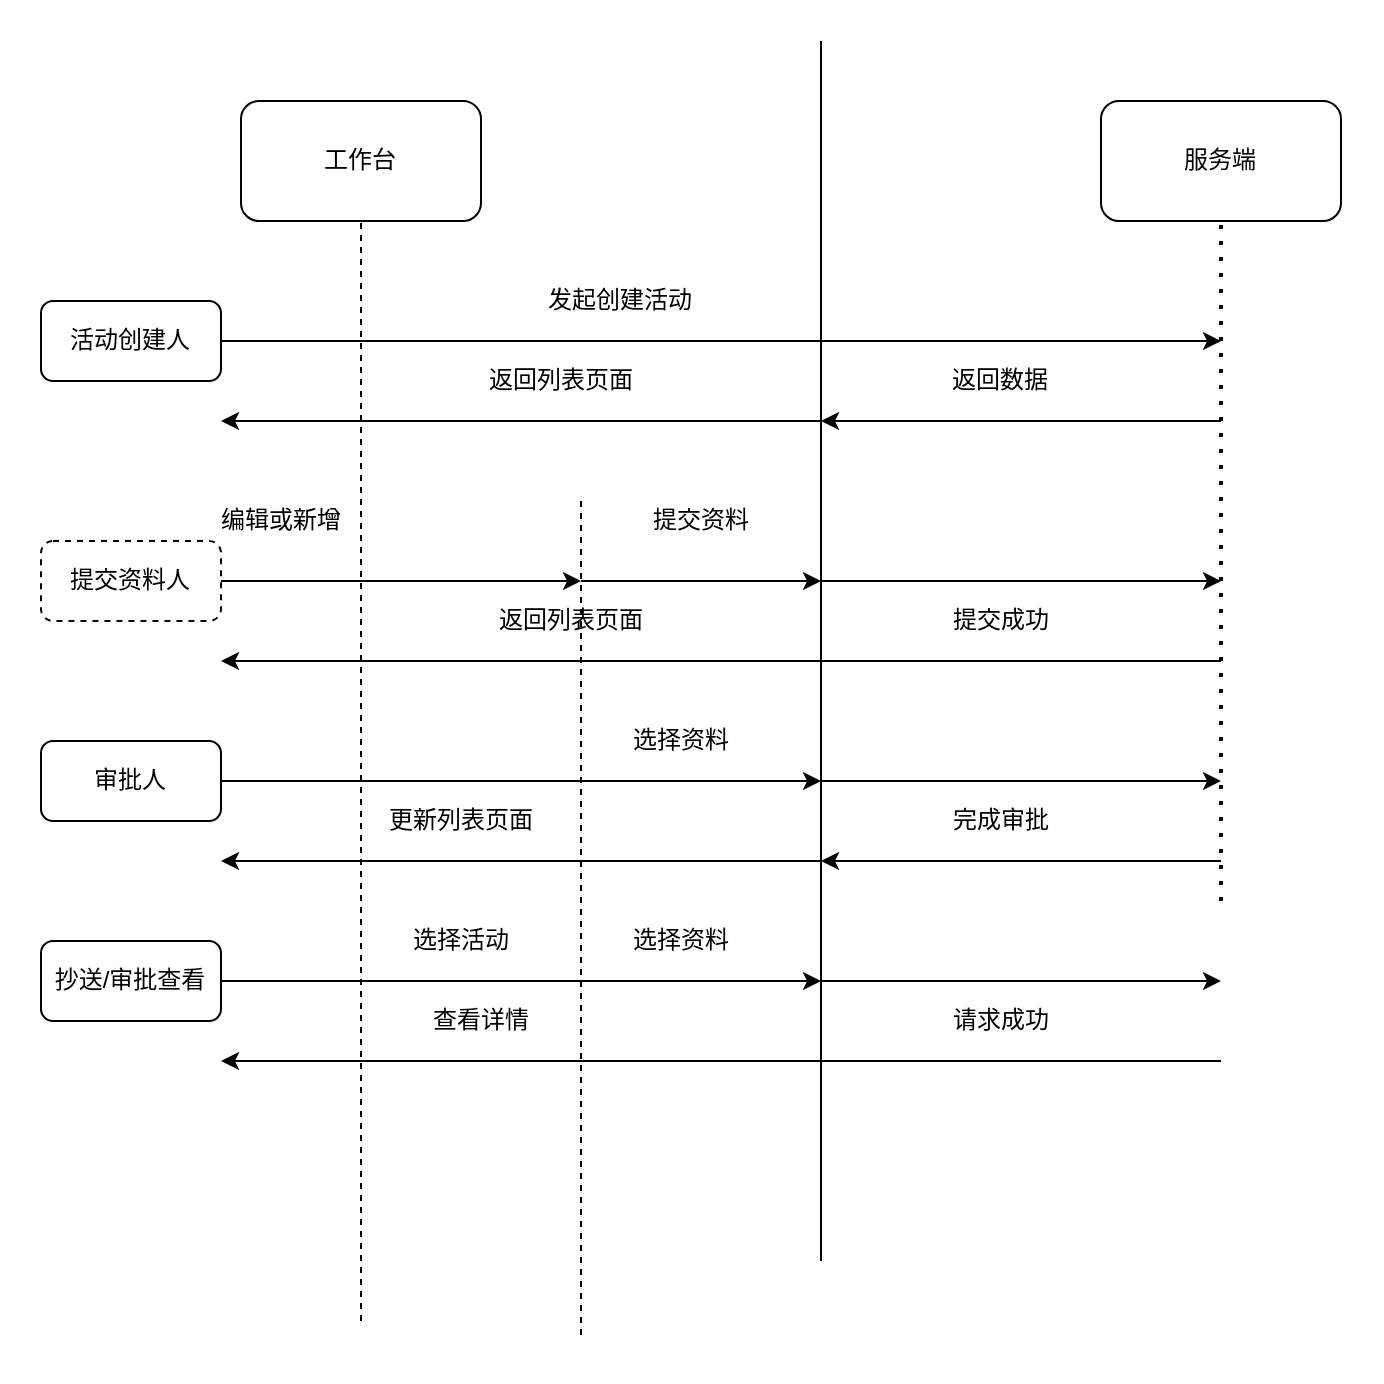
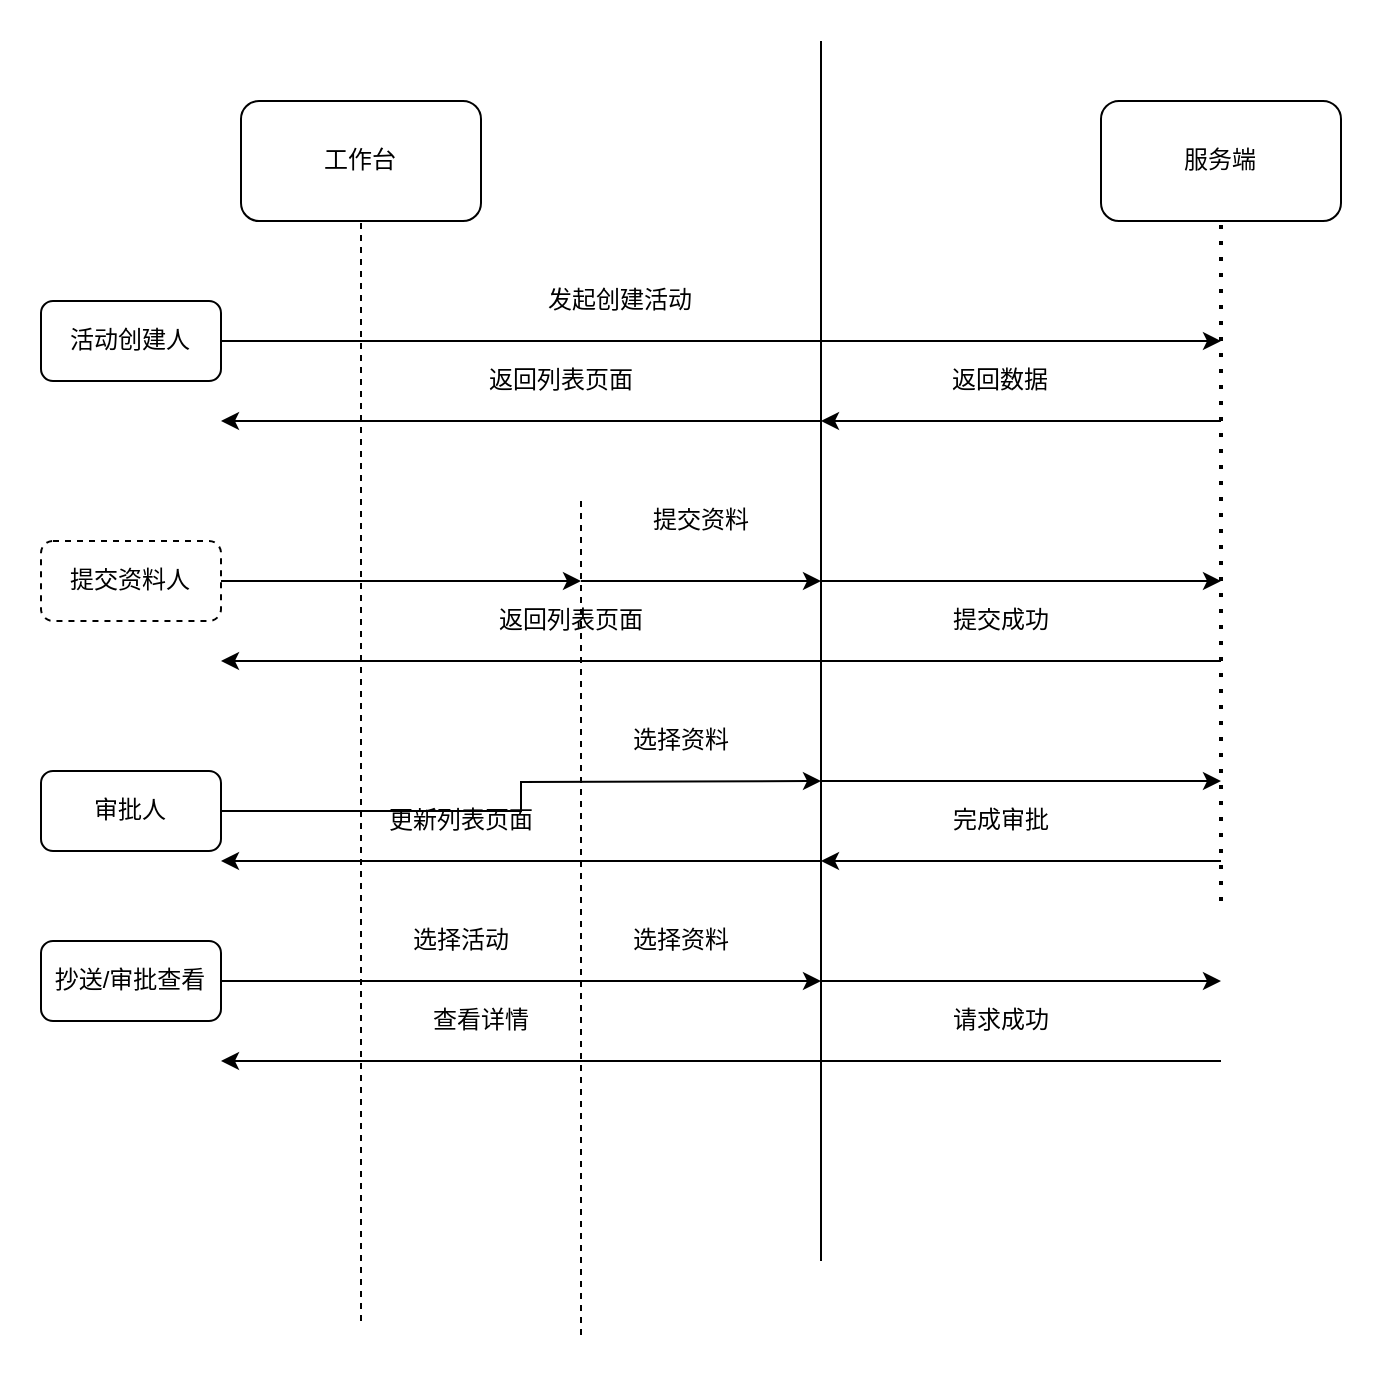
node "编辑或新增": removed
node "审批人": moved (131, 781) -> (131, 811)
